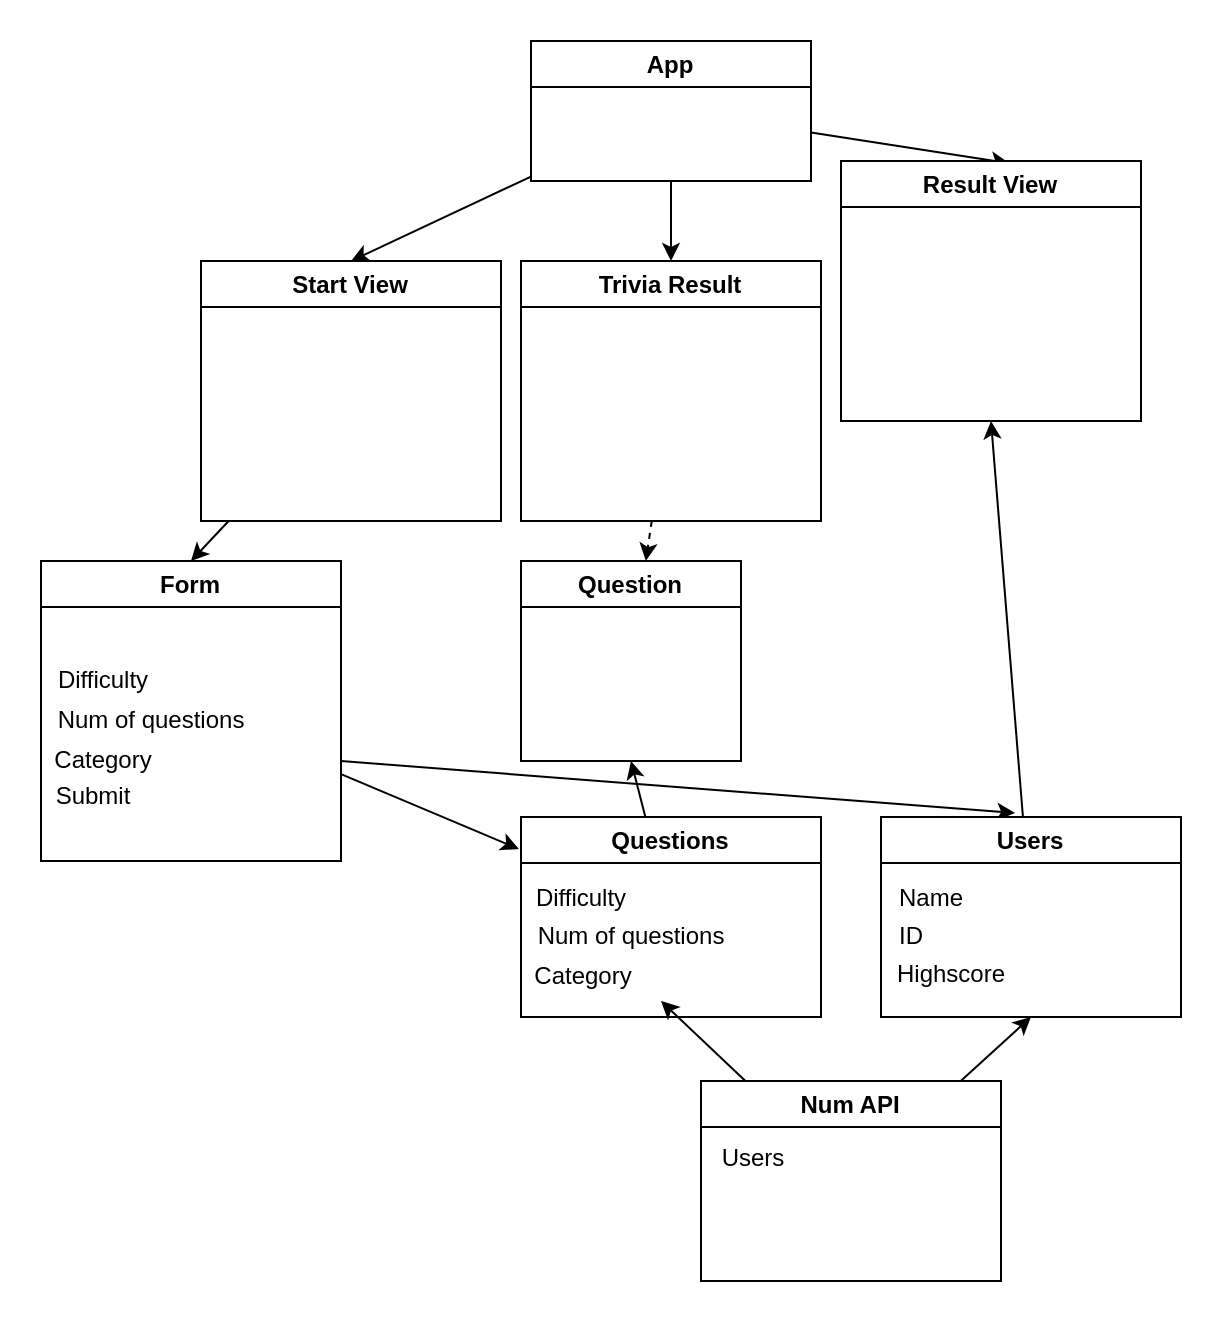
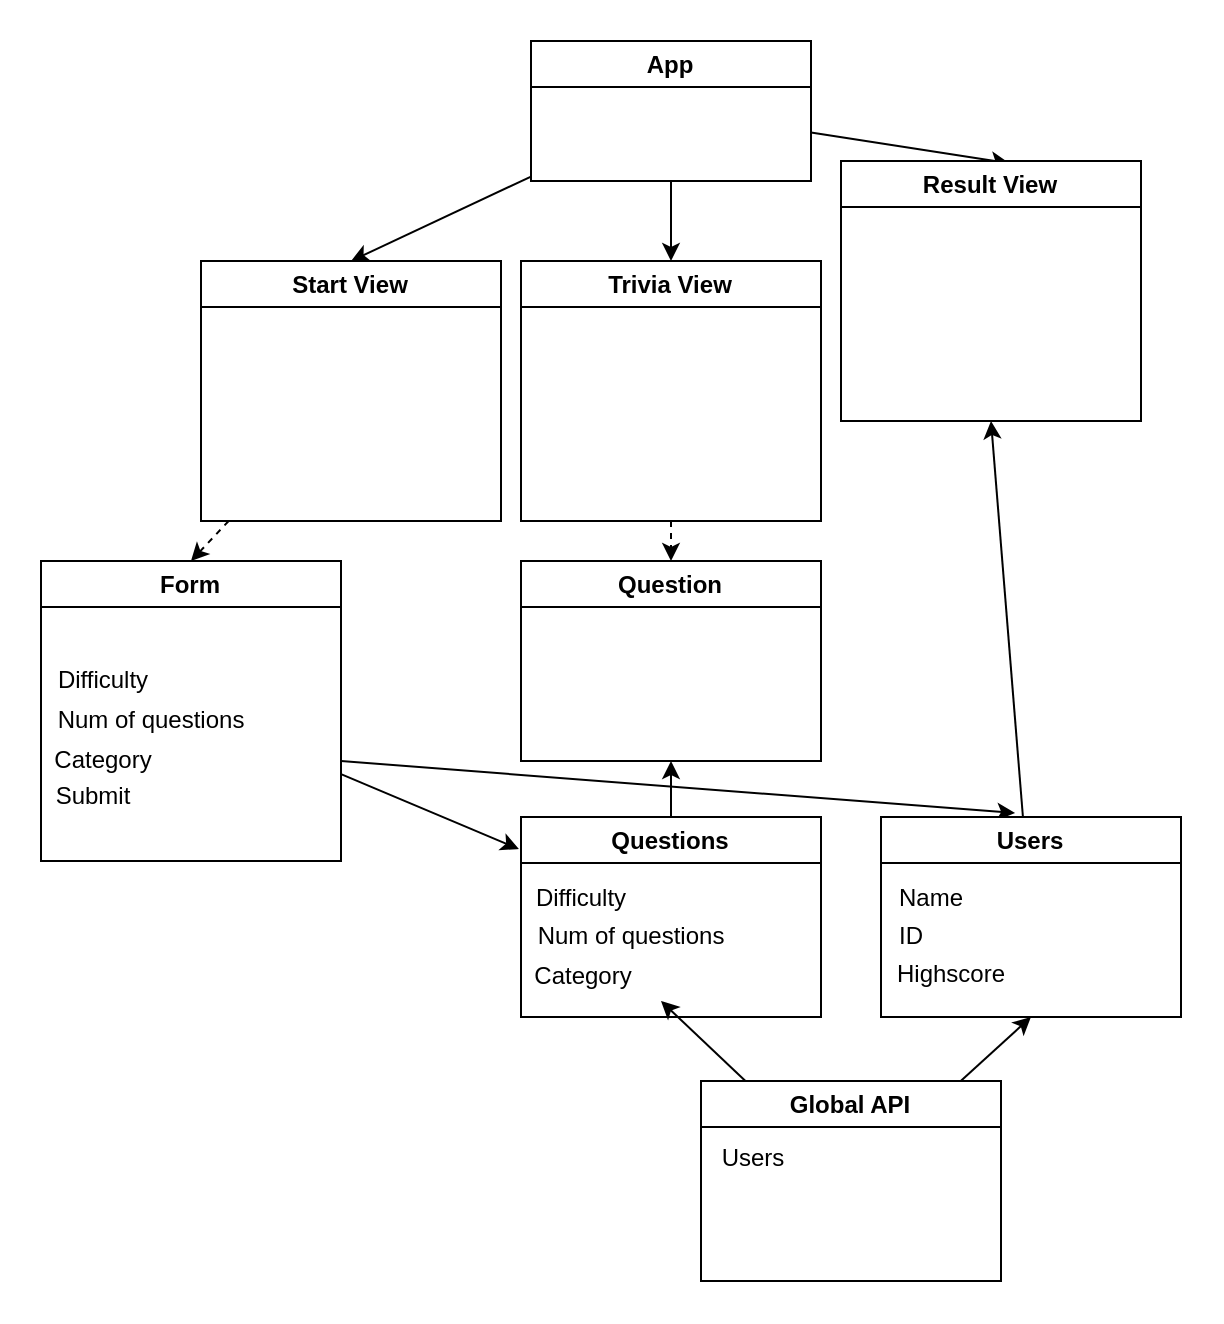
node "Trivia Result": label "Trivia Result" -> "Trivia View"
edge "Start View" -> "Form": style solid -> dashed
node "Question": size 220x200 -> 300x200
node "Num API": label "Num API" -> "Global API"
